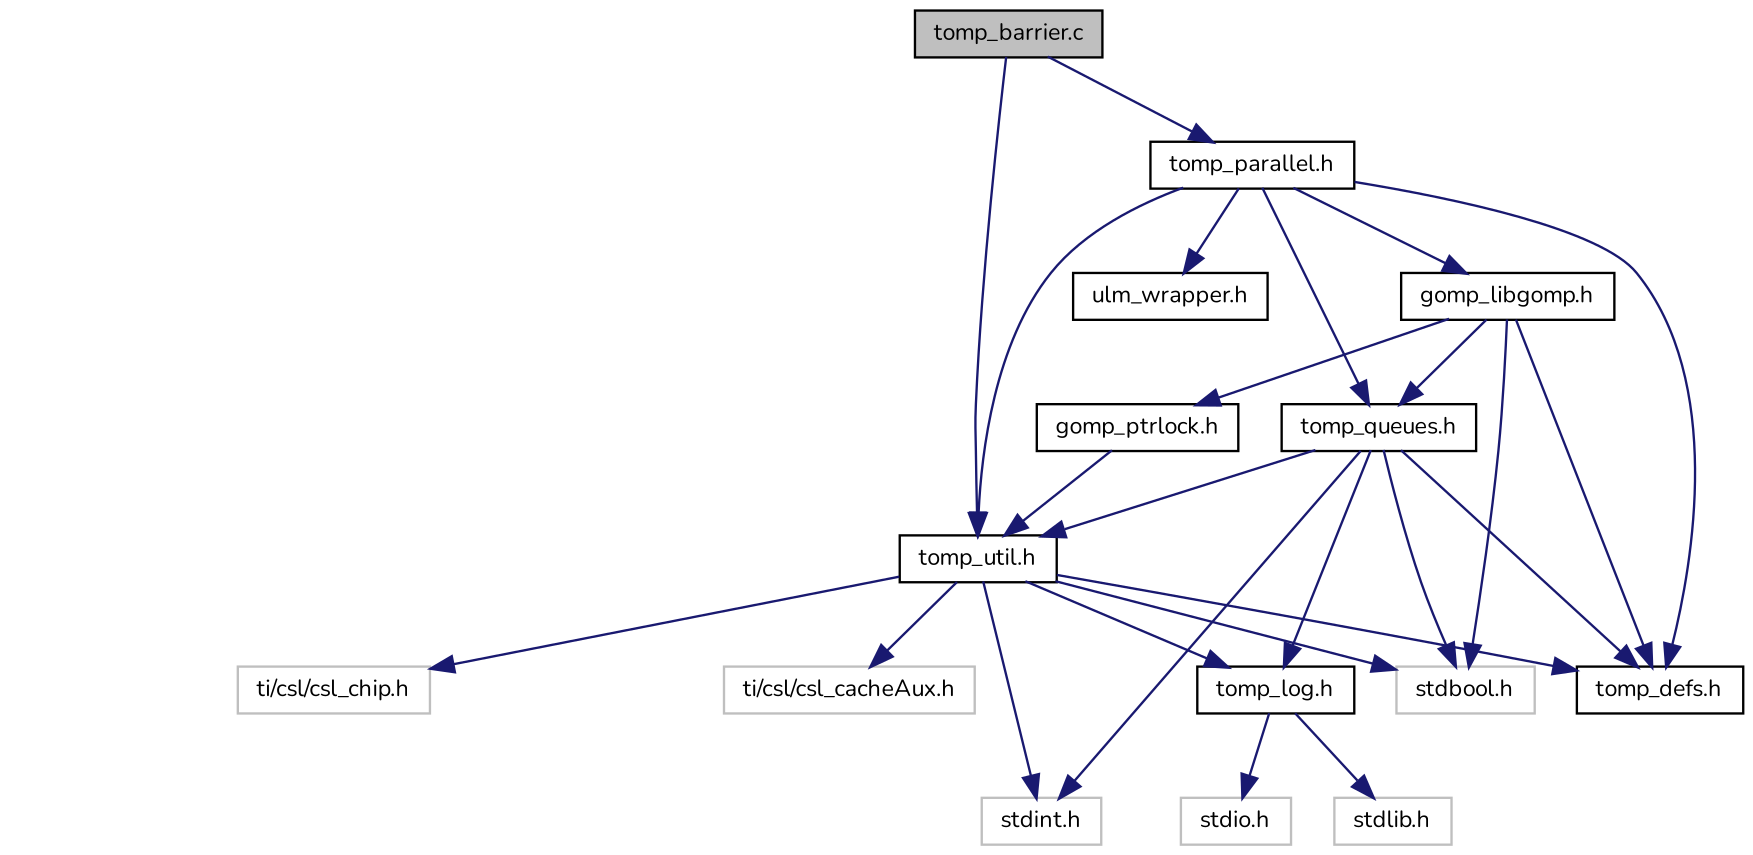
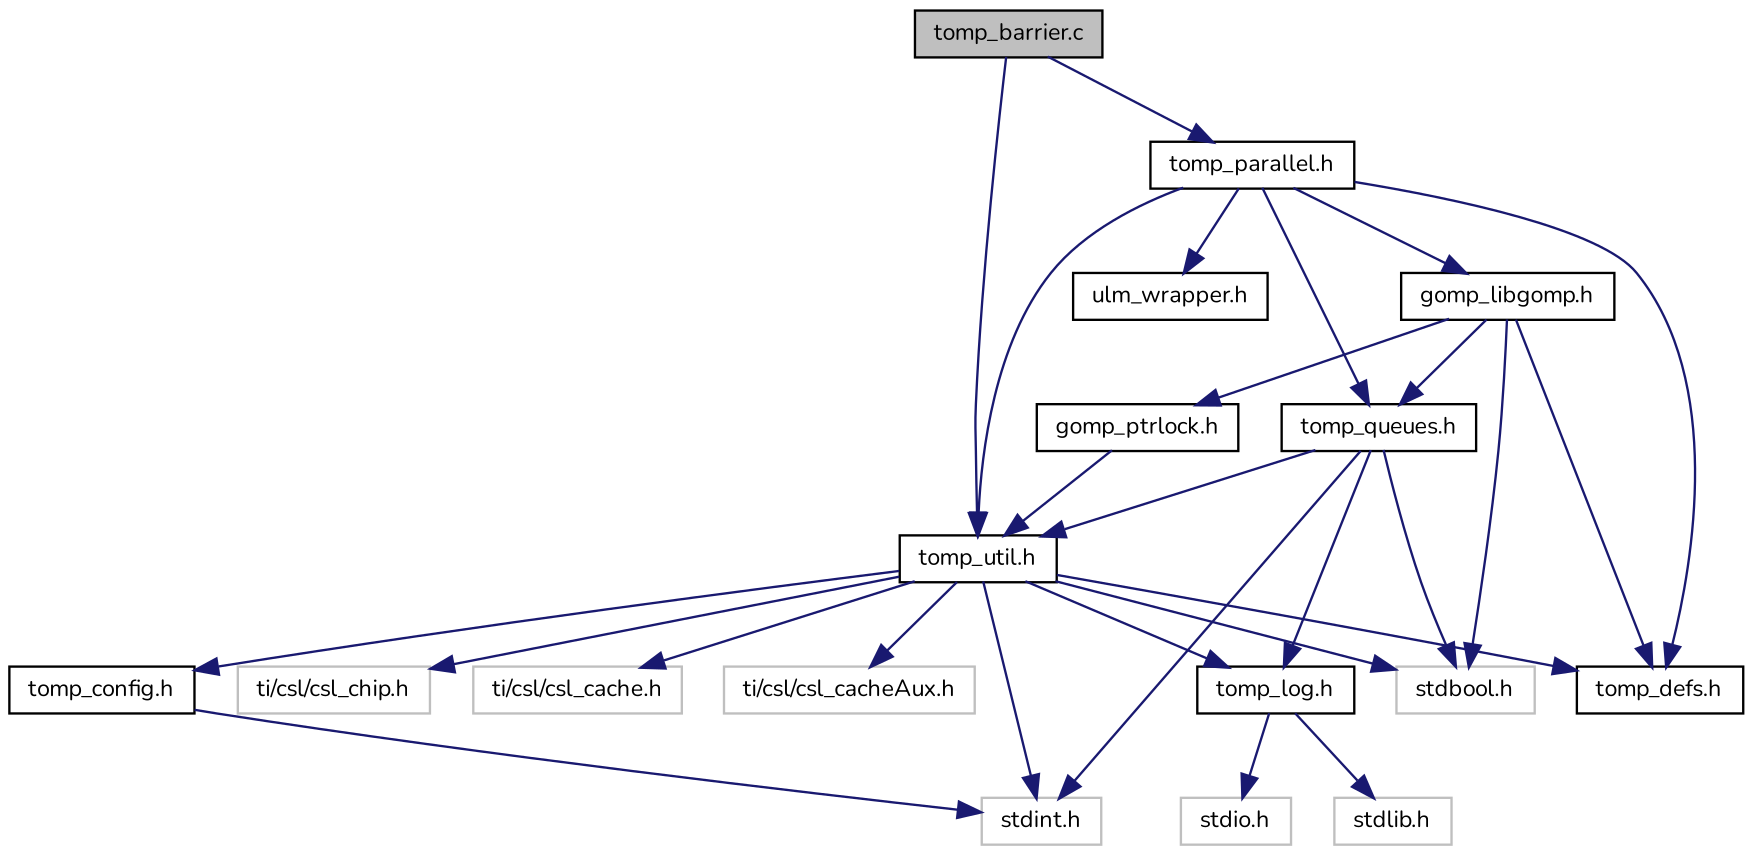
edge "tomp_queues.h" -> "tomp_defs.h": removed
node "tomp_config.h": added
node "ti/csl/csl_cache.h": added
